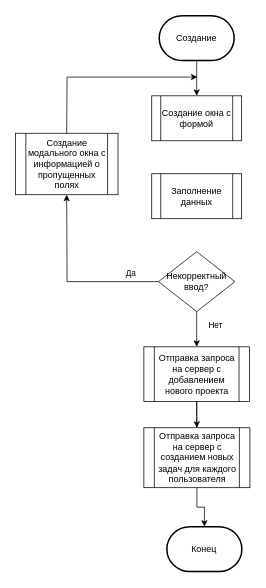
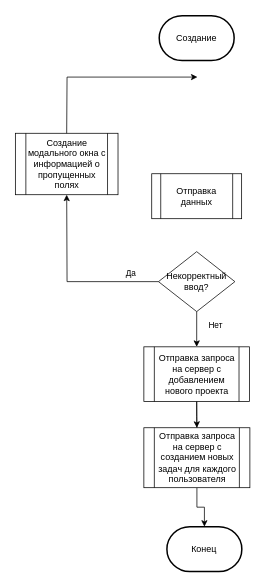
edge "Создание" -> "Создание окна с формой": removed
node "Создание окна с формой": removed
node "Заполнение данных": label "Заполнение данных" -> "Отправка данных"
